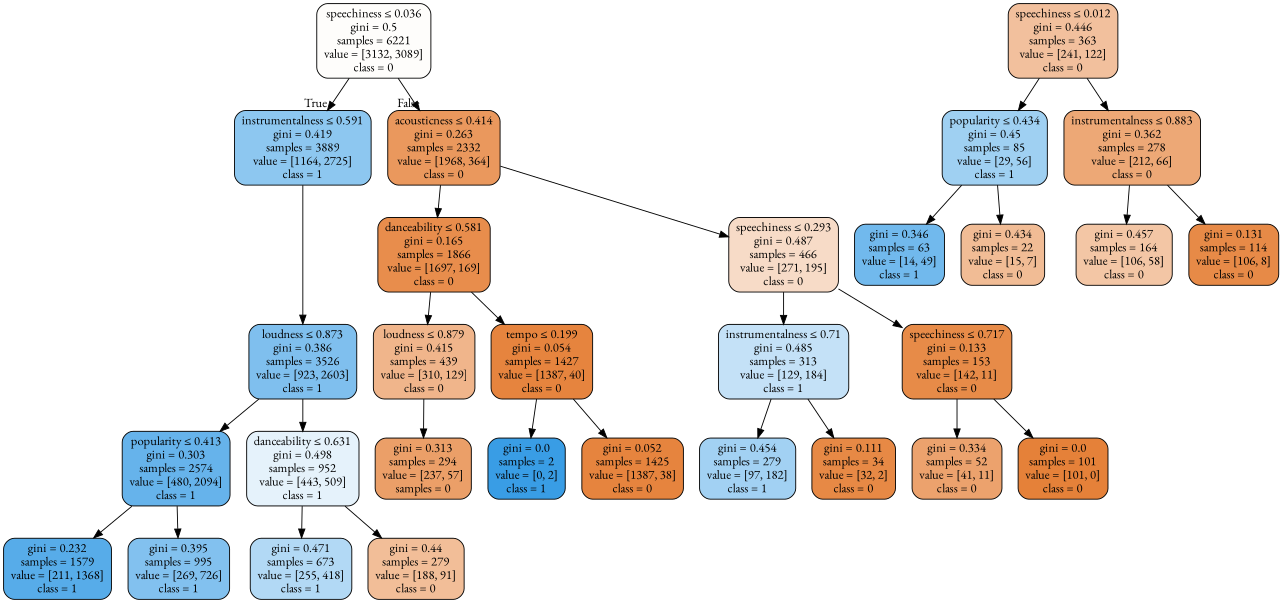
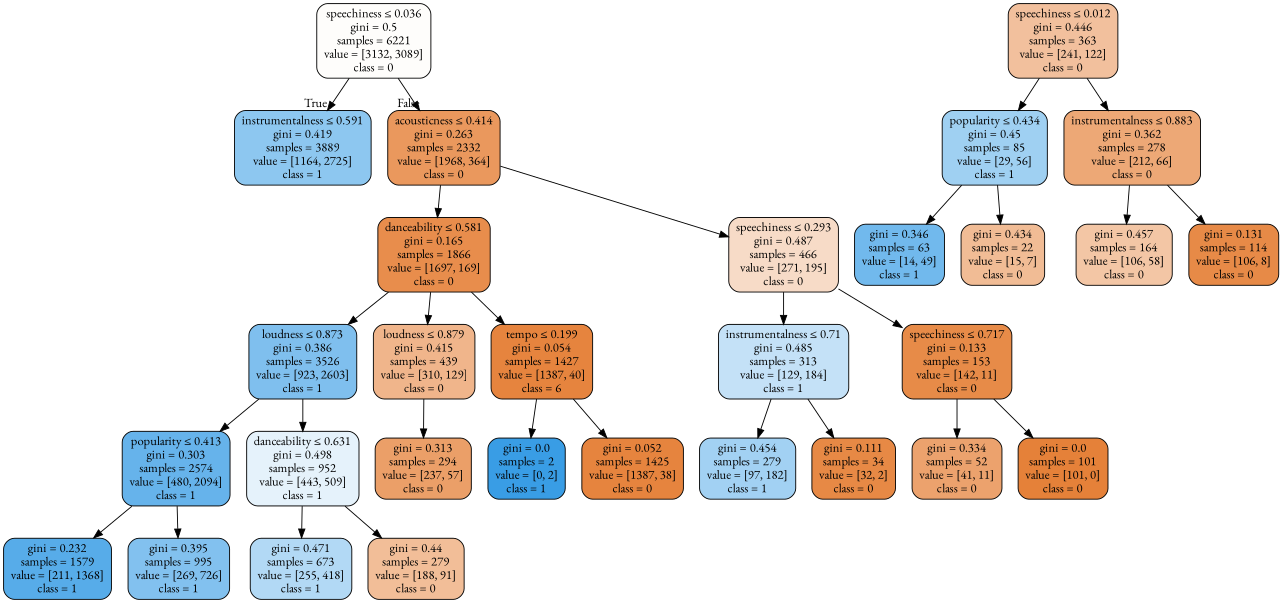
edge "instrumentalness ≤ 0.591" -> "loudness ≤ 0.873": now "danceability ≤ 0.581" -> "loudness ≤ 0.873"
node "tempo ≤ 0.199": text "class = 0" -> "class = 6"
node "gini = 0.313": text "samples = 0" -> "class = 0"
